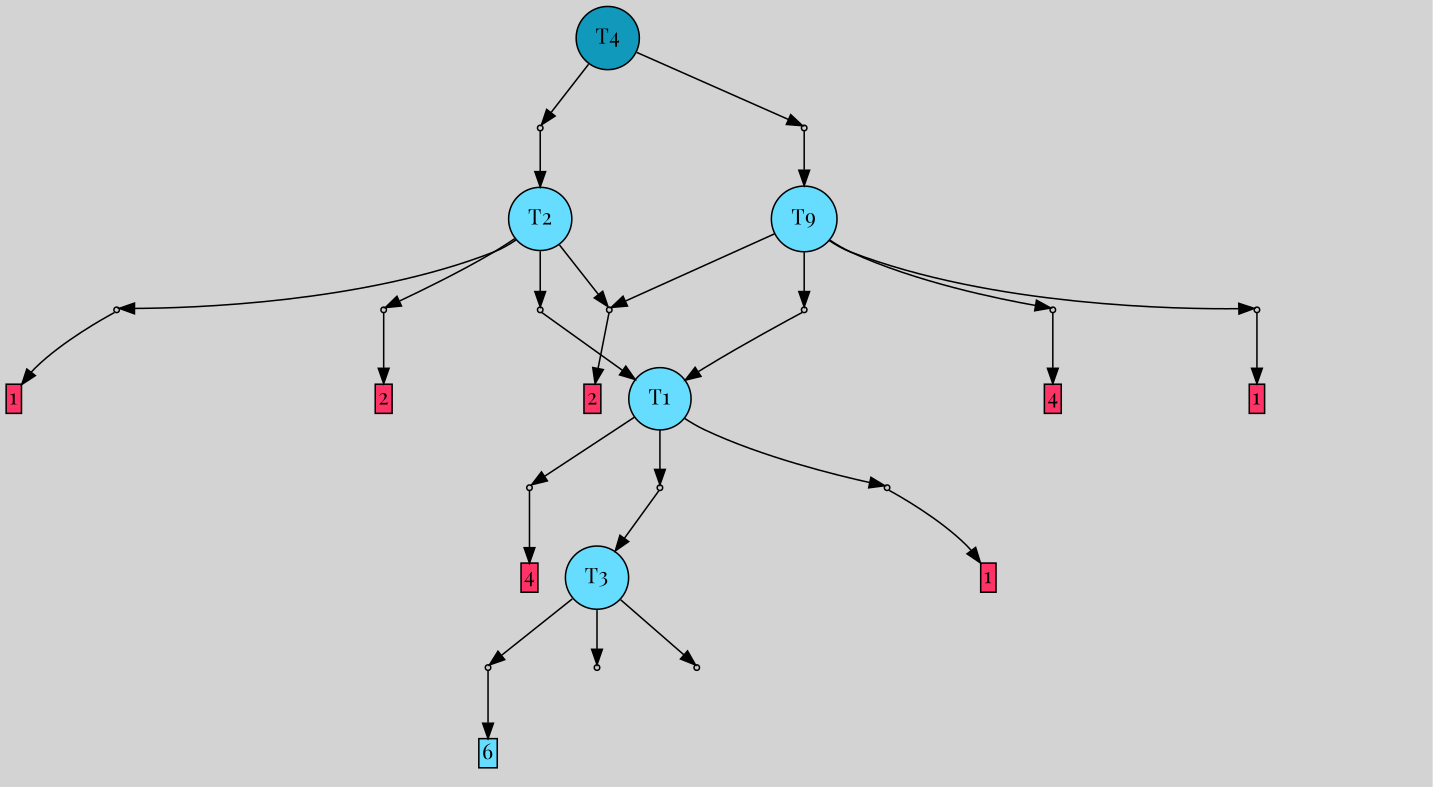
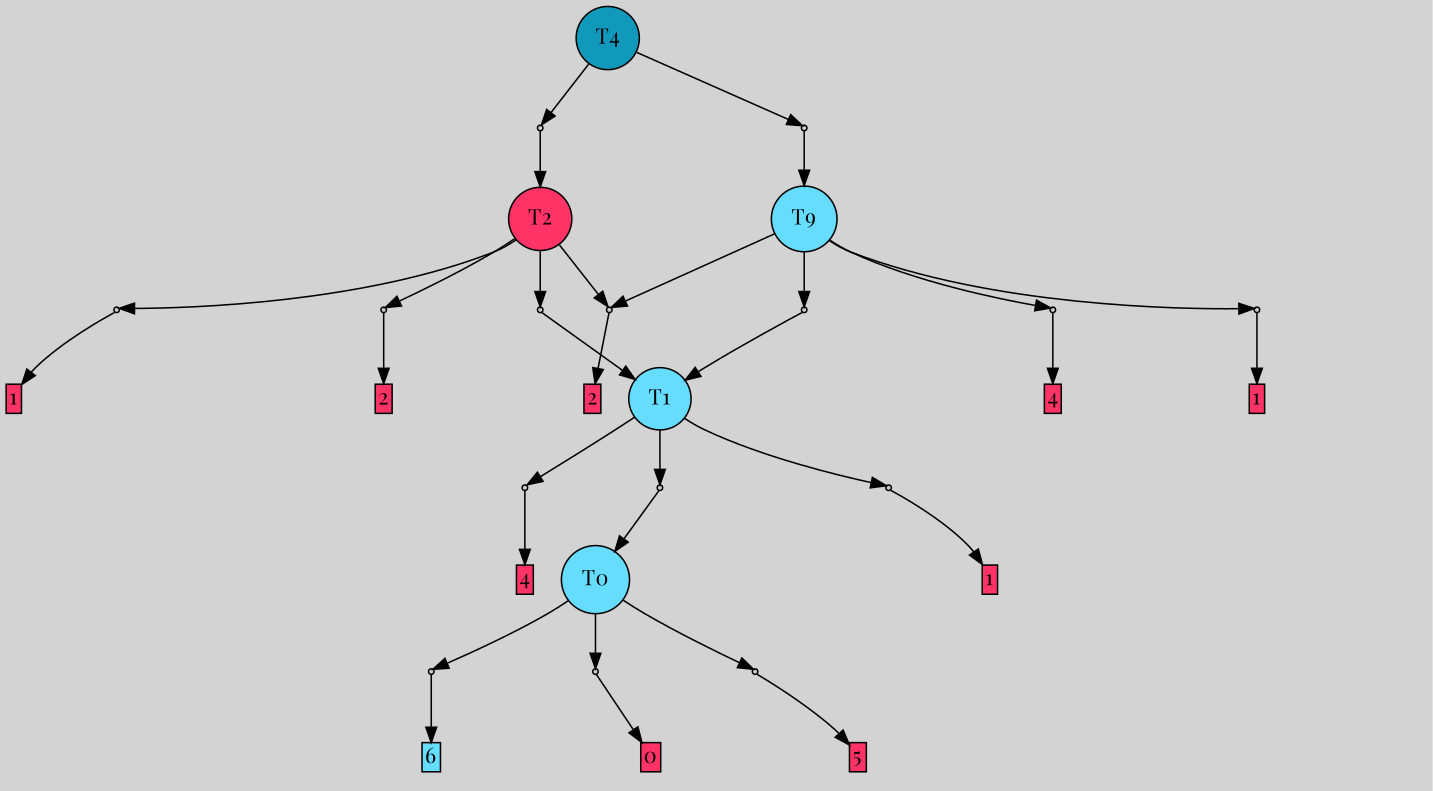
node "T2": fillcolor #66ddff -> #ff3366
node "T3": label "T3" -> "T0"
node "0": added
node "5": added
